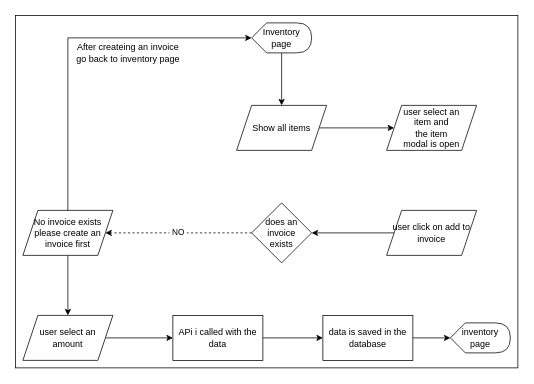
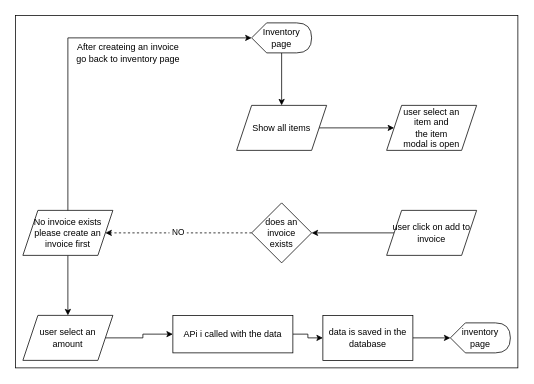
node "APi i called with the data": size 90x45 -> 120x38
